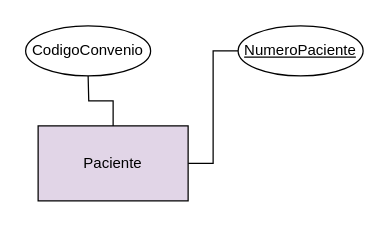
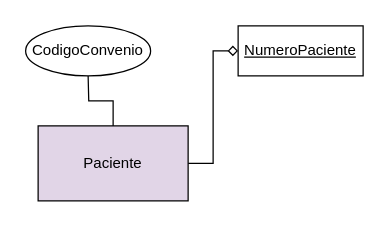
edge "NumeroPaciente" -- "Paciente": arrowhead none -> diamond
node "NumeroPaciente": shape ellipse -> rectangle
